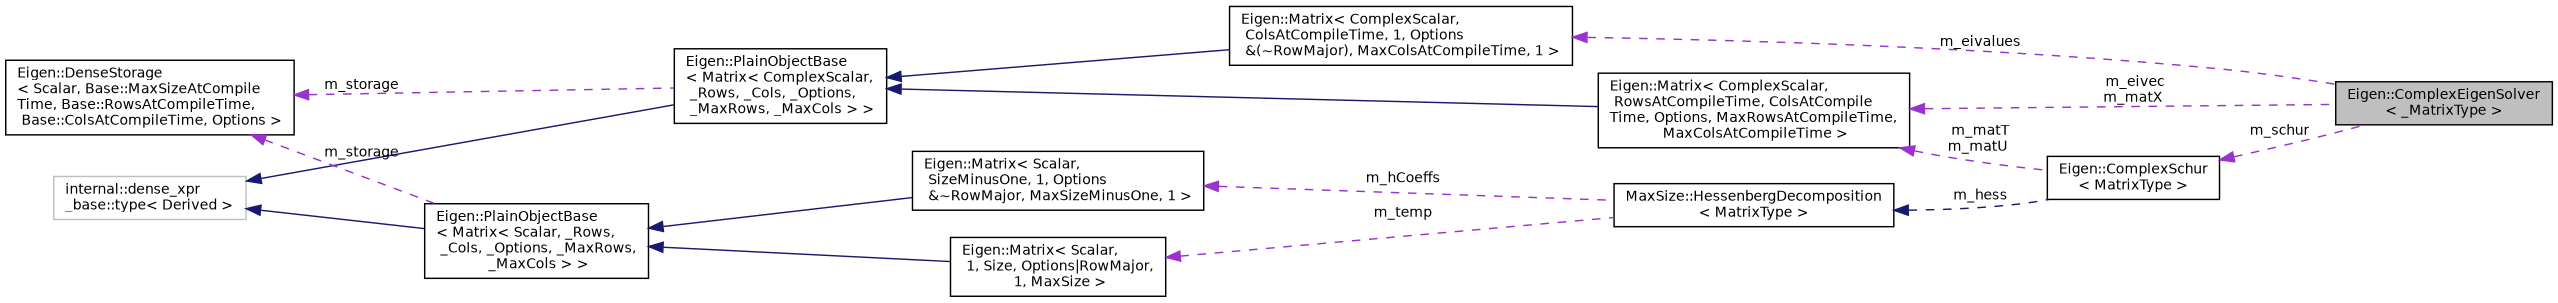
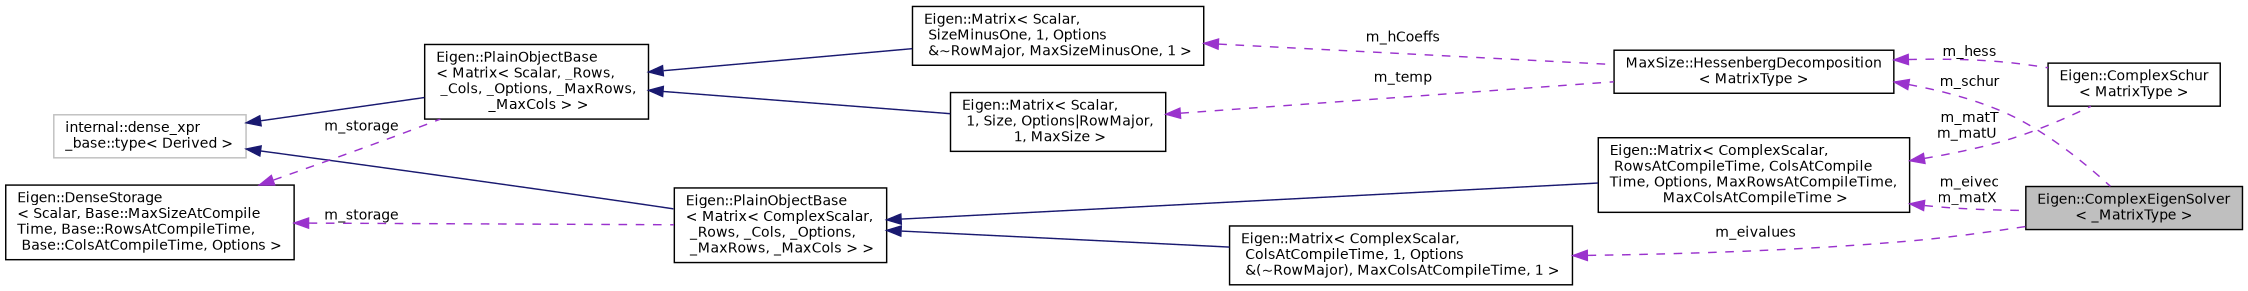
edge "Eigen::ComplexEigenSolver < _MatrixType >" -> "Eigen::ComplexSchur < MatrixType >": now "Eigen::ComplexEigenSolver < _MatrixType >" -> "MaxSize::HessenbergDecomposition < MatrixType >"
edge "Eigen::ComplexSchur < MatrixType >" -> "MaxSize::HessenbergDecomposition < MatrixType >": color midnightblue -> darkorchid3
